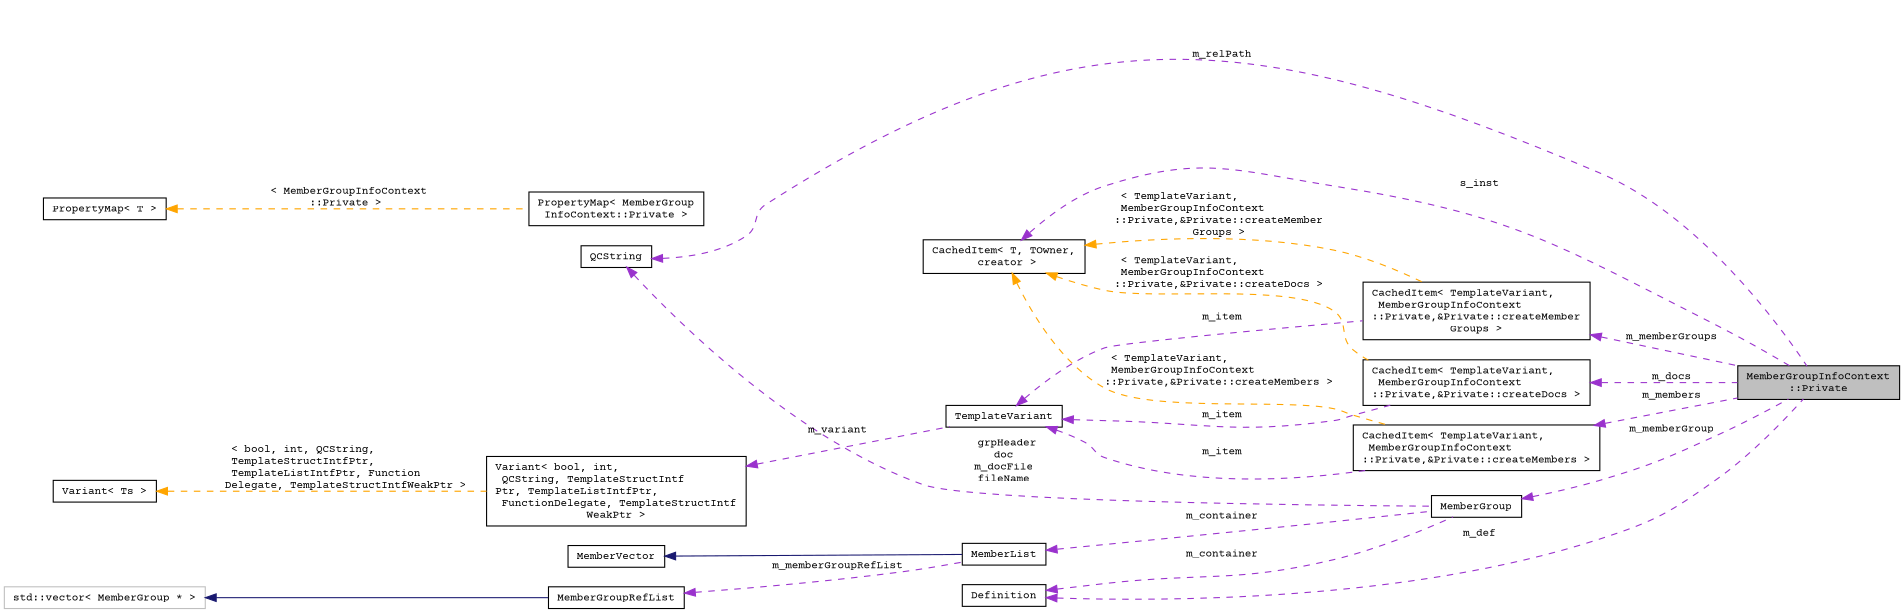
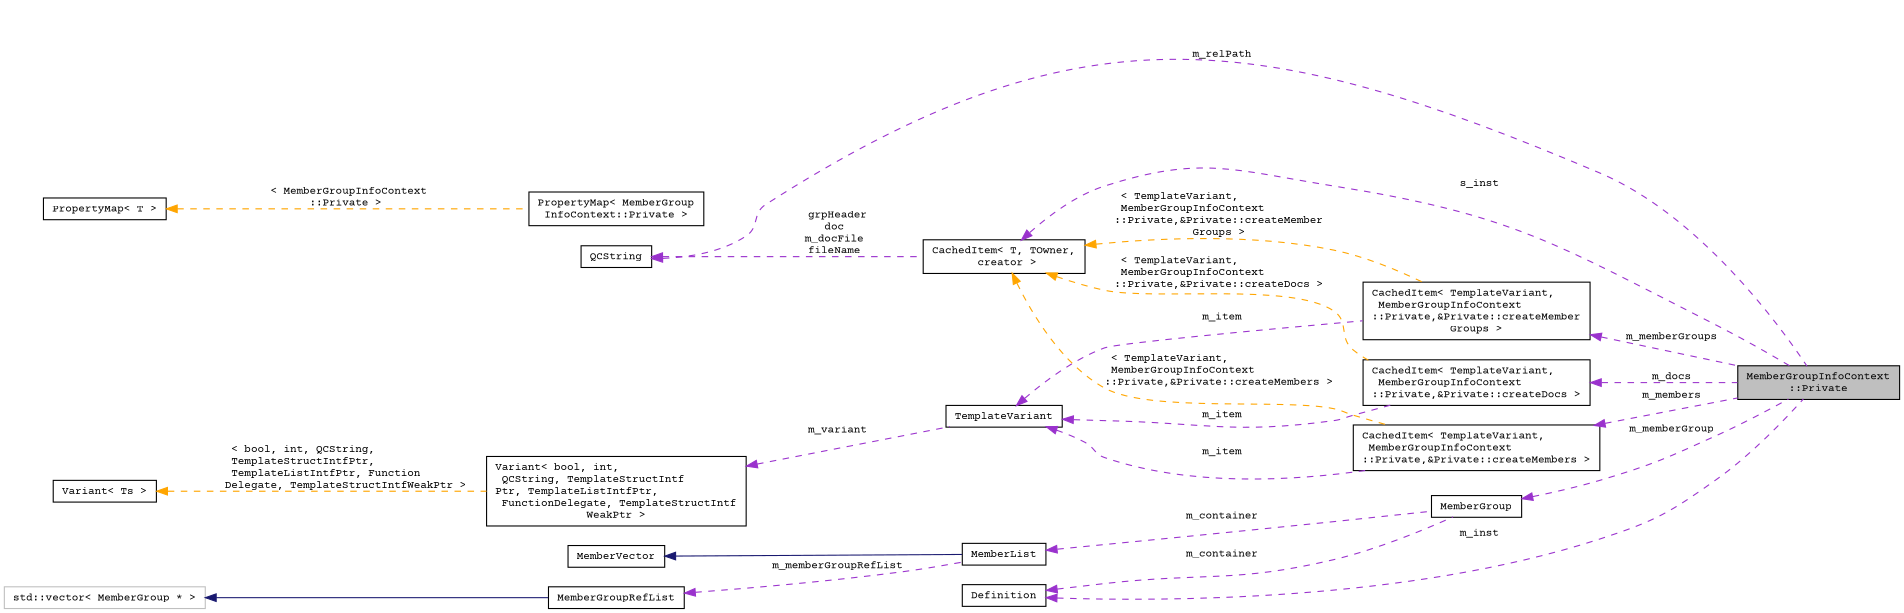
edge "MemberGroup" -> "QCString": now "CachedItem< T, TOwner, creator >" -> "QCString"
edge "MemberGroupInfoContext ::Private" -> "Definition": label " m_def" -> " m_inst"
